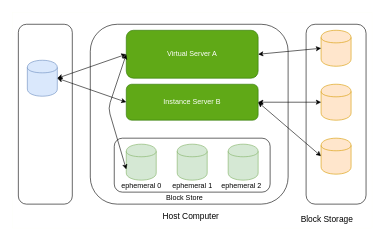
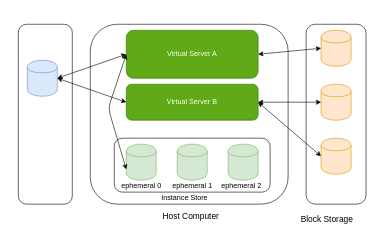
node "Instance Server B": label "Instance Server B" -> "Virtual Server B"
node "Block Store": label "Block Store" -> "Instance Store"
